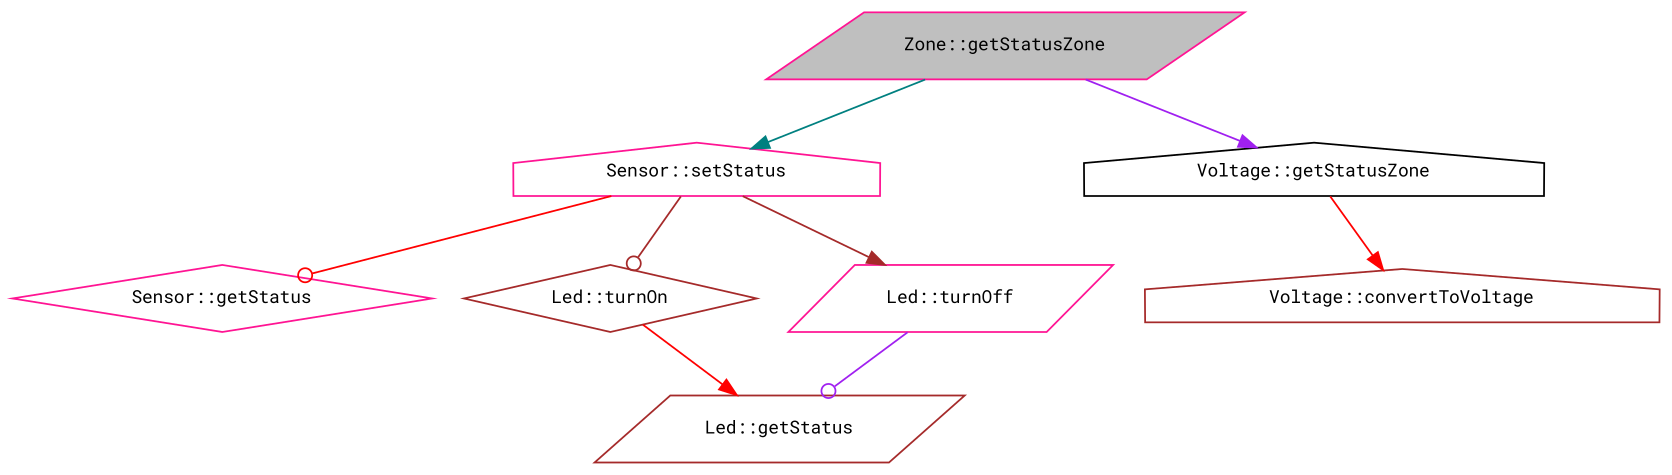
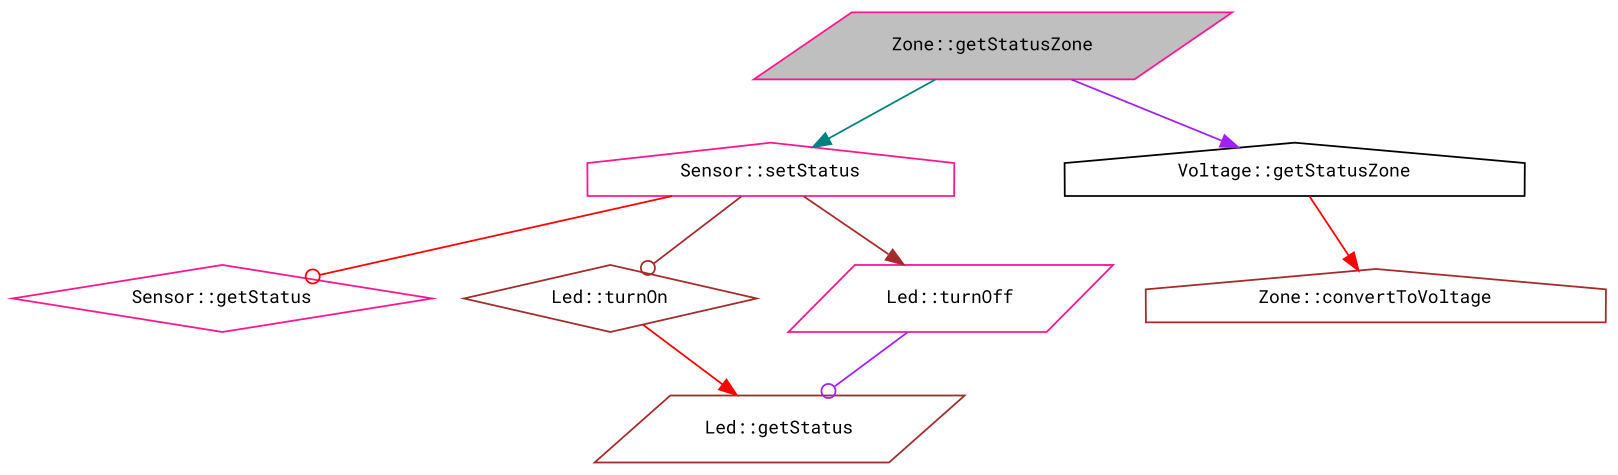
node "Voltage::convertToVoltage": label "Voltage::convertToVoltage" -> "Zone::convertToVoltage"
